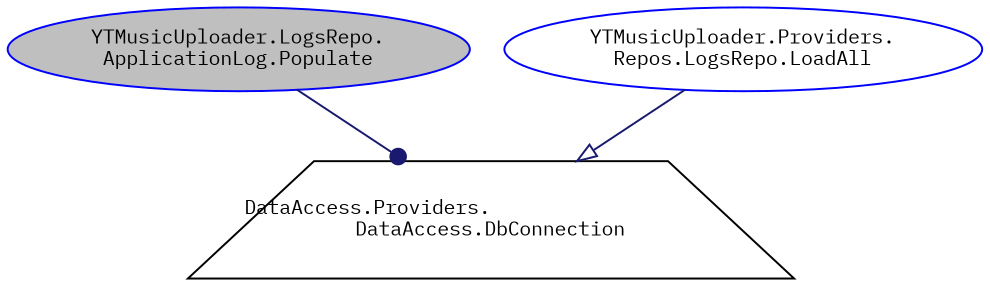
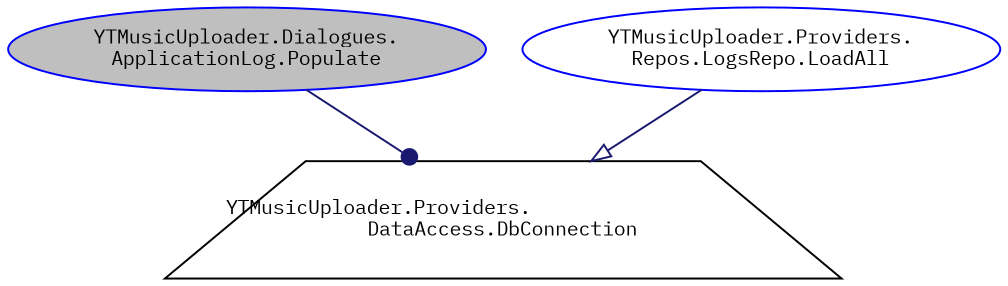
node "YTMusicUploader.LogsRepo. ApplicationLog.Populate": label "YTMusicUploader.LogsRepo. ApplicationLog.Populate" -> "YTMusicUploader.Dialogues. ApplicationLog.Populate"
node "DataAccess.Providers. DataAccess.DbConnection": label "DataAccess.Providers. DataAccess.DbConnection" -> "YTMusicUploader.Providers. DataAccess.DbConnection"
